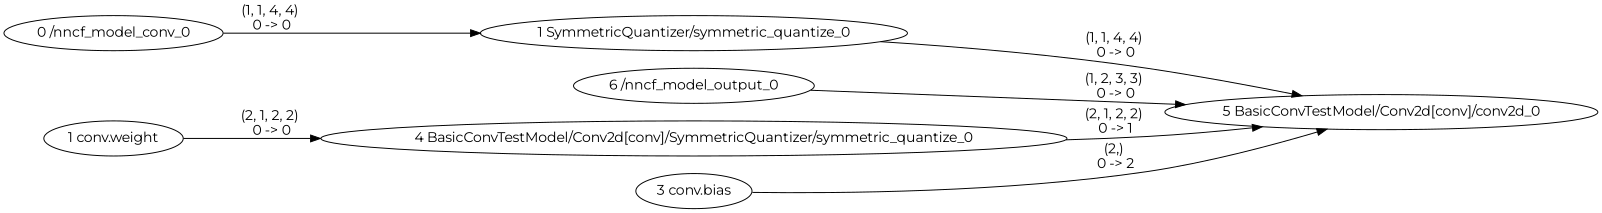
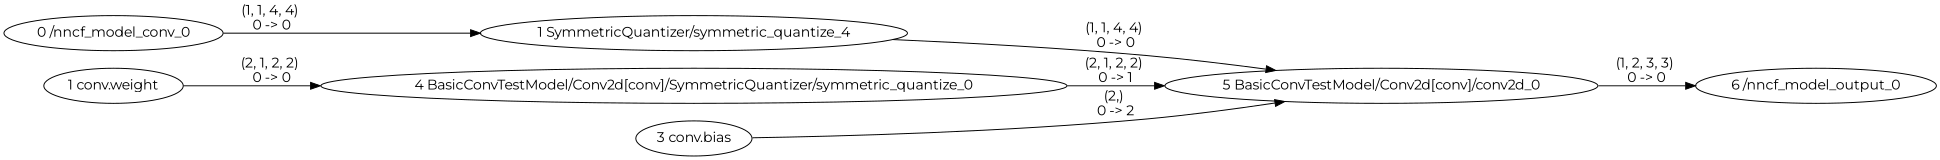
node "1 SymmetricQuantizer/symmetric_quantize_0": label "1 SymmetricQuantizer/symmetric_quantize_0" -> "1 SymmetricQuantizer/symmetric_quantize_4"
edge "6 /nncf_model_output_0" -> "5 BasicConvTestModel/Conv2d[conv]/conv2d_0": reversed
